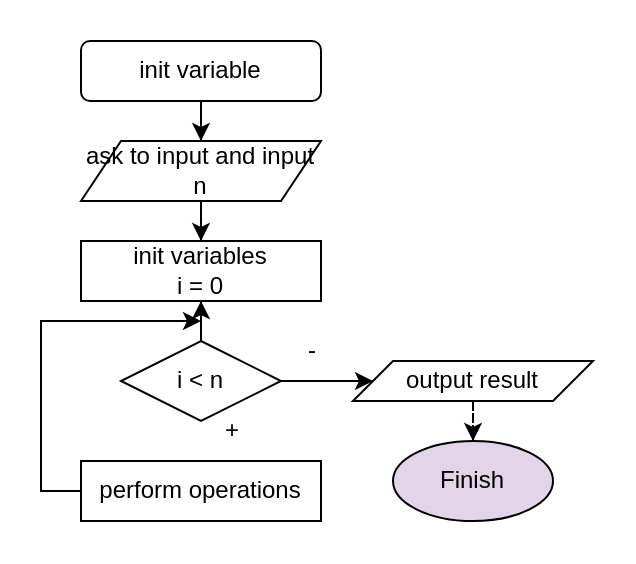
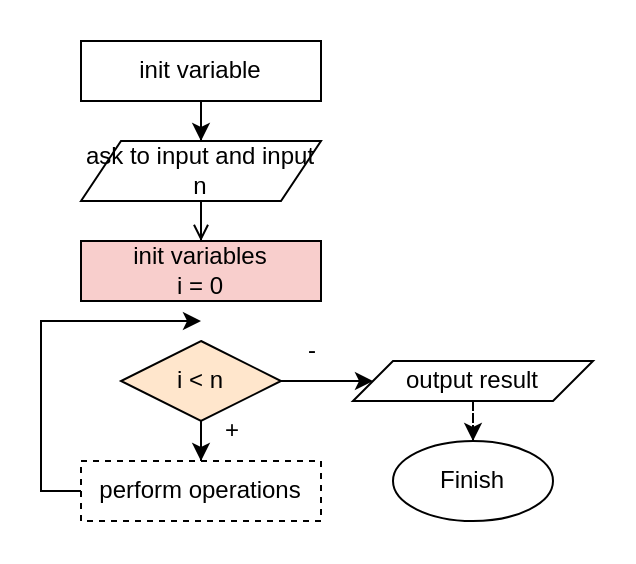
node "init variable": shape rounded rectangle -> rectangle
edge "ask to input and input n" -> "init variables i = 0": arrowhead classic -> open
node "init variables i = 0": fillcolor #ffffff -> #f8cecc
edge "i < n" -> "init variables i = 0": now "i < n" -> "perform operations"
node "i < n": fillcolor #ffffff -> #ffe6cc
node "Finish": fillcolor #e1d5e7 -> #ffffff
node "perform operations": style solid -> dashed
